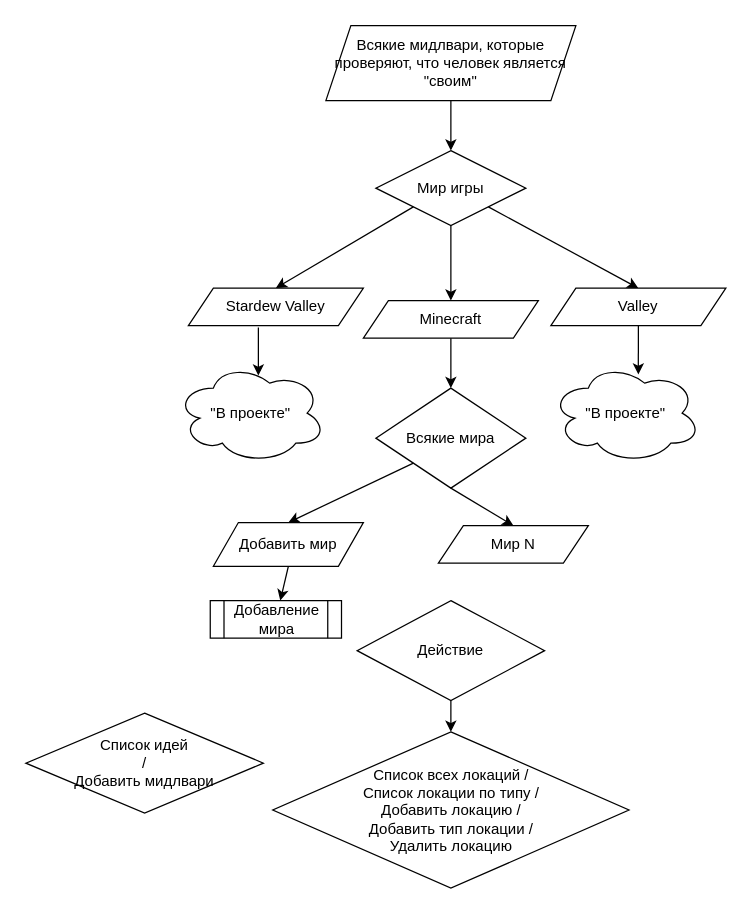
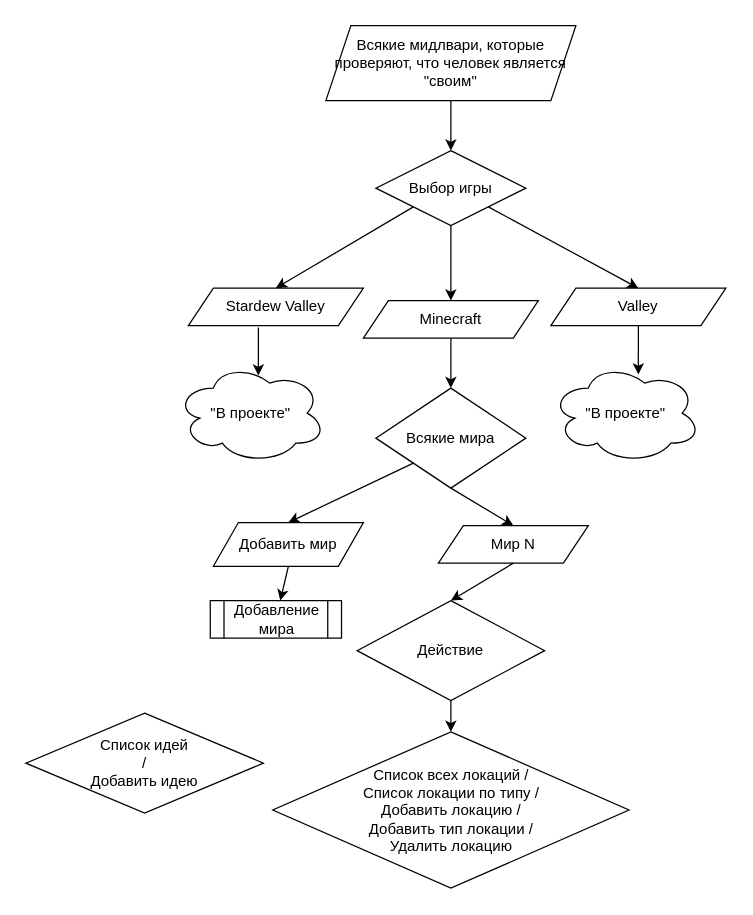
node "Мир игры": label "Мир игры" -> "Выбор игры"
edge "Мир N" -> "Действие": added
node "Список идей / Добавить мидлвари": label "Список идей / Добавить мидлвари" -> "Список идей / Добавить идею"
